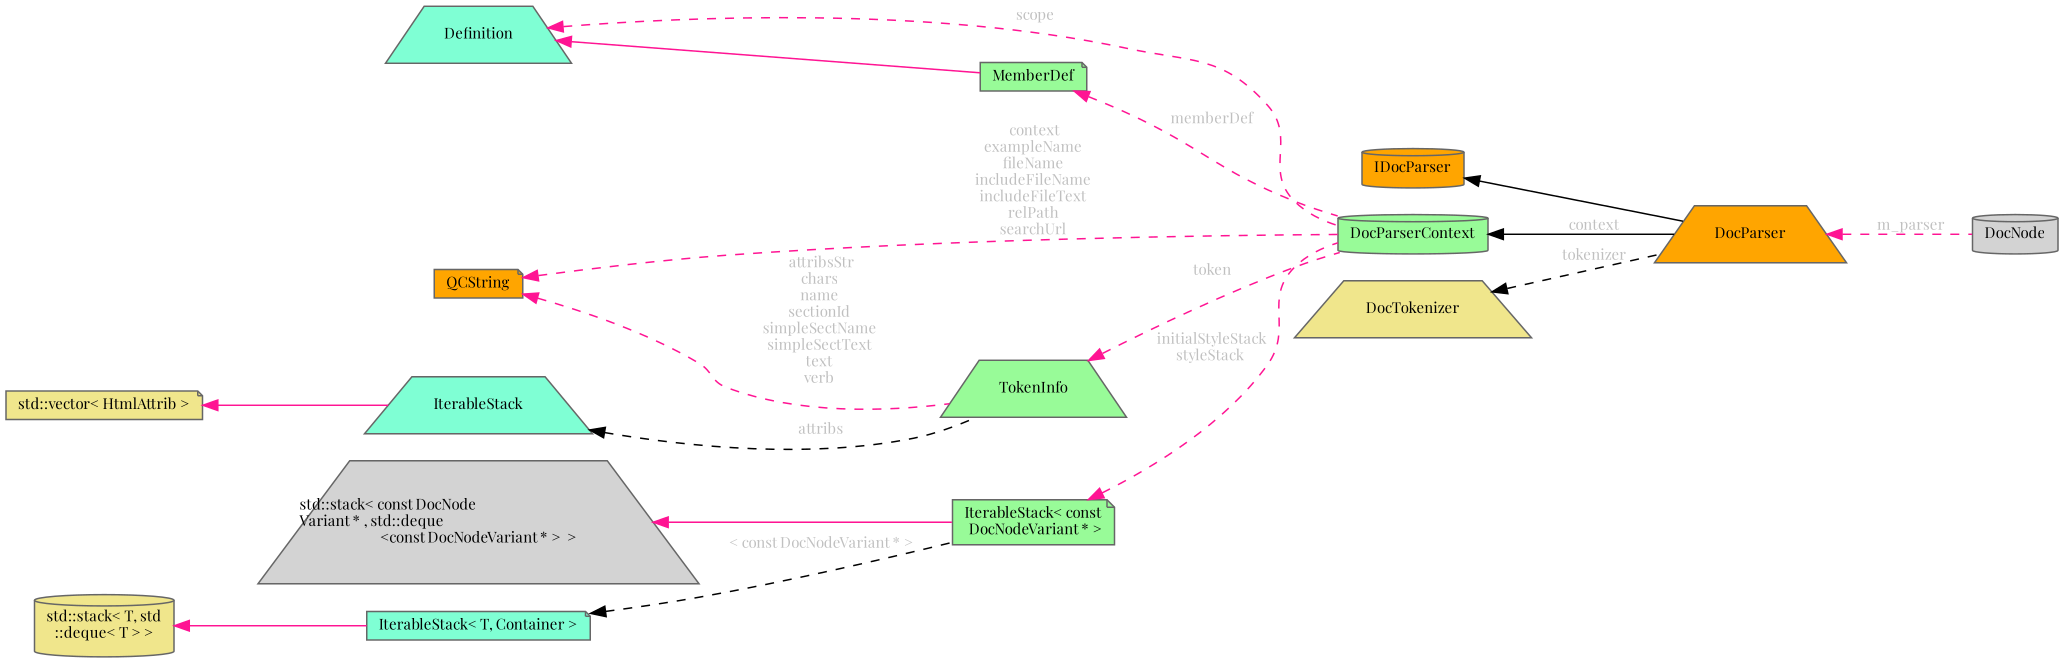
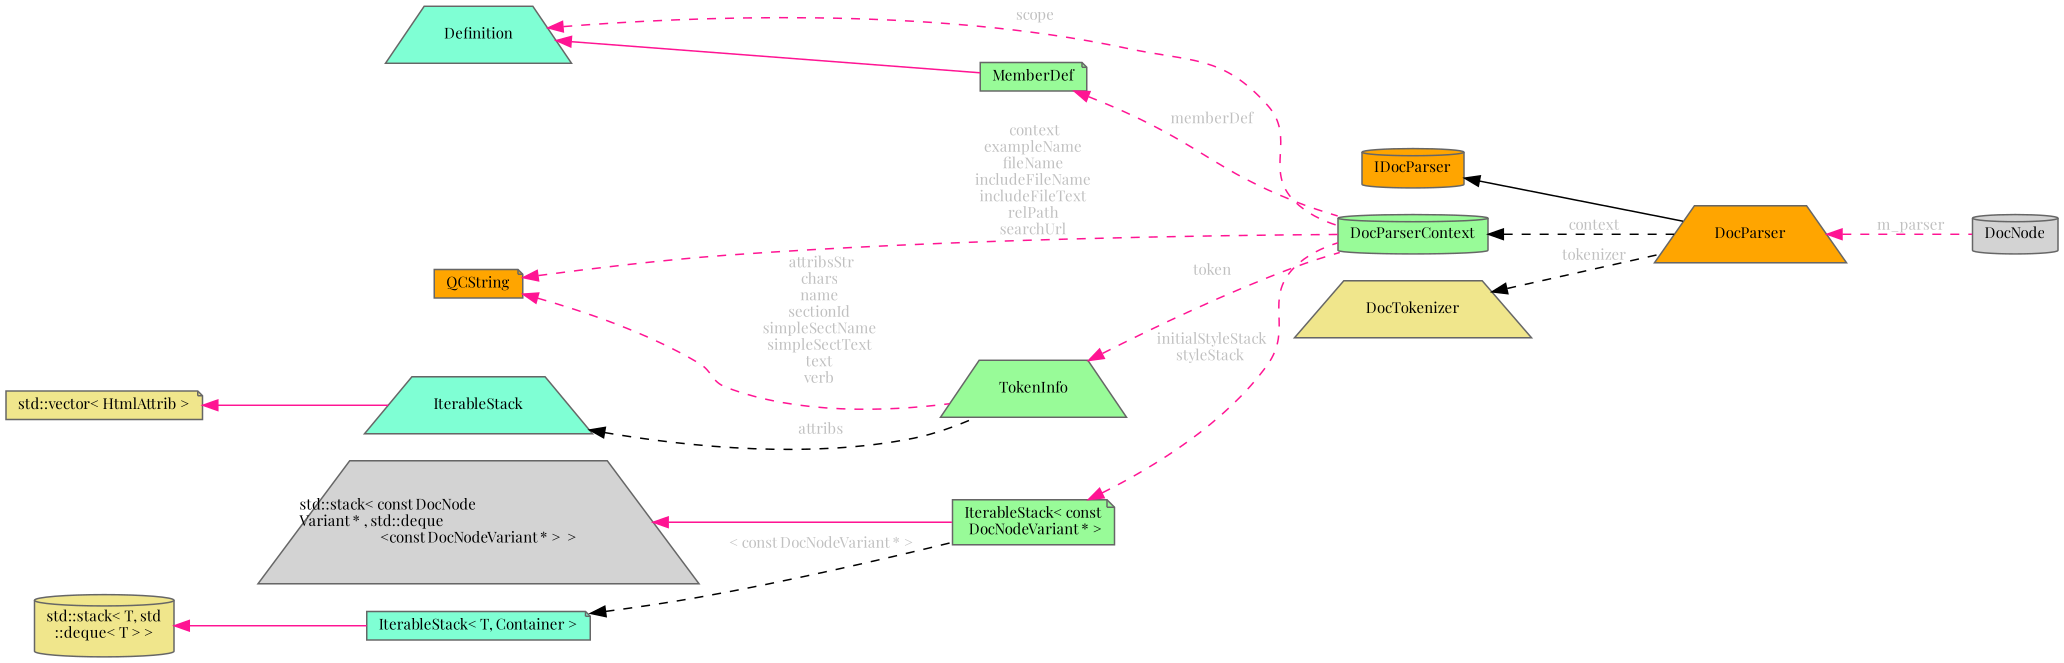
edge "DocParser" -> "DocParserContext": style solid -> dashed
